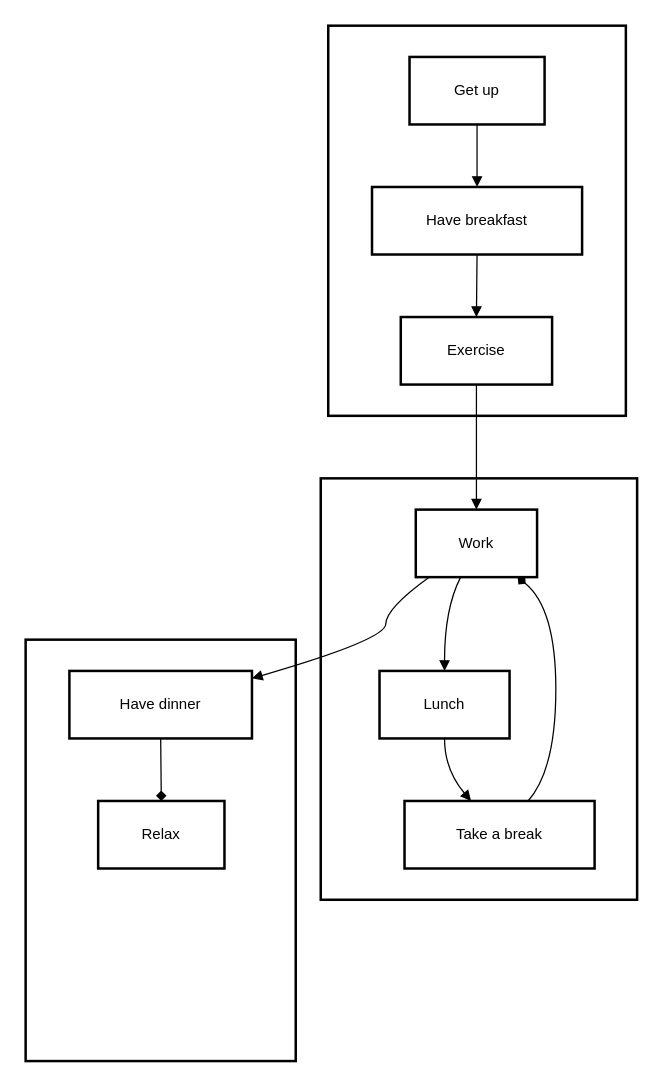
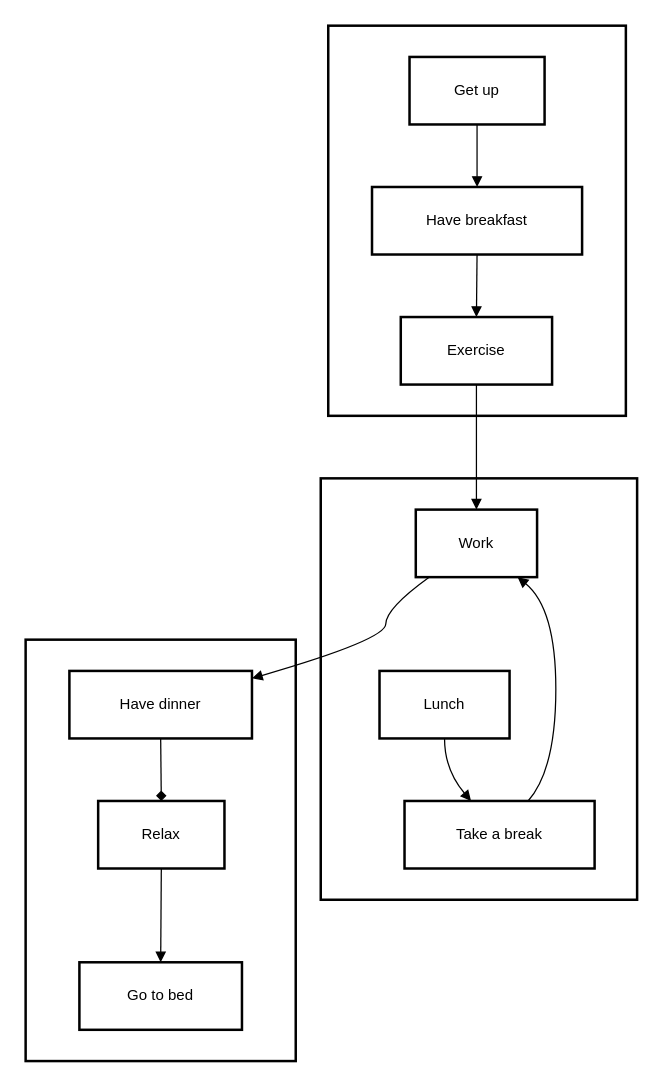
edge "Take a break" -> "Work": arrowhead diamond -> block
edge "Work" -> "Lunch": removed
edge "Relax" -> "Go to bed": added
node "Go to bed": added
